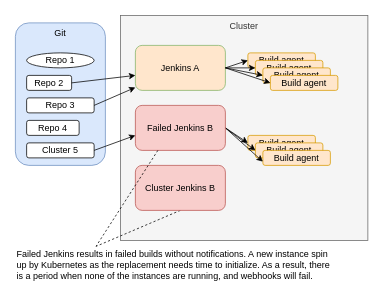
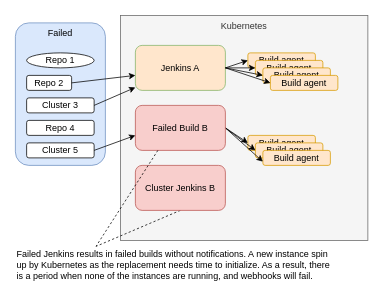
node "Cluster": label "Cluster" -> "Kubernetes"
node "Git": label "Git" -> "Failed"
node "Repo 3": label "Repo 3" -> "Cluster 3"
node "Repo 4": size 53x15 -> 68x15
node "Failed Jenkins B": label "Failed Jenkins B" -> "Failed Build B"
